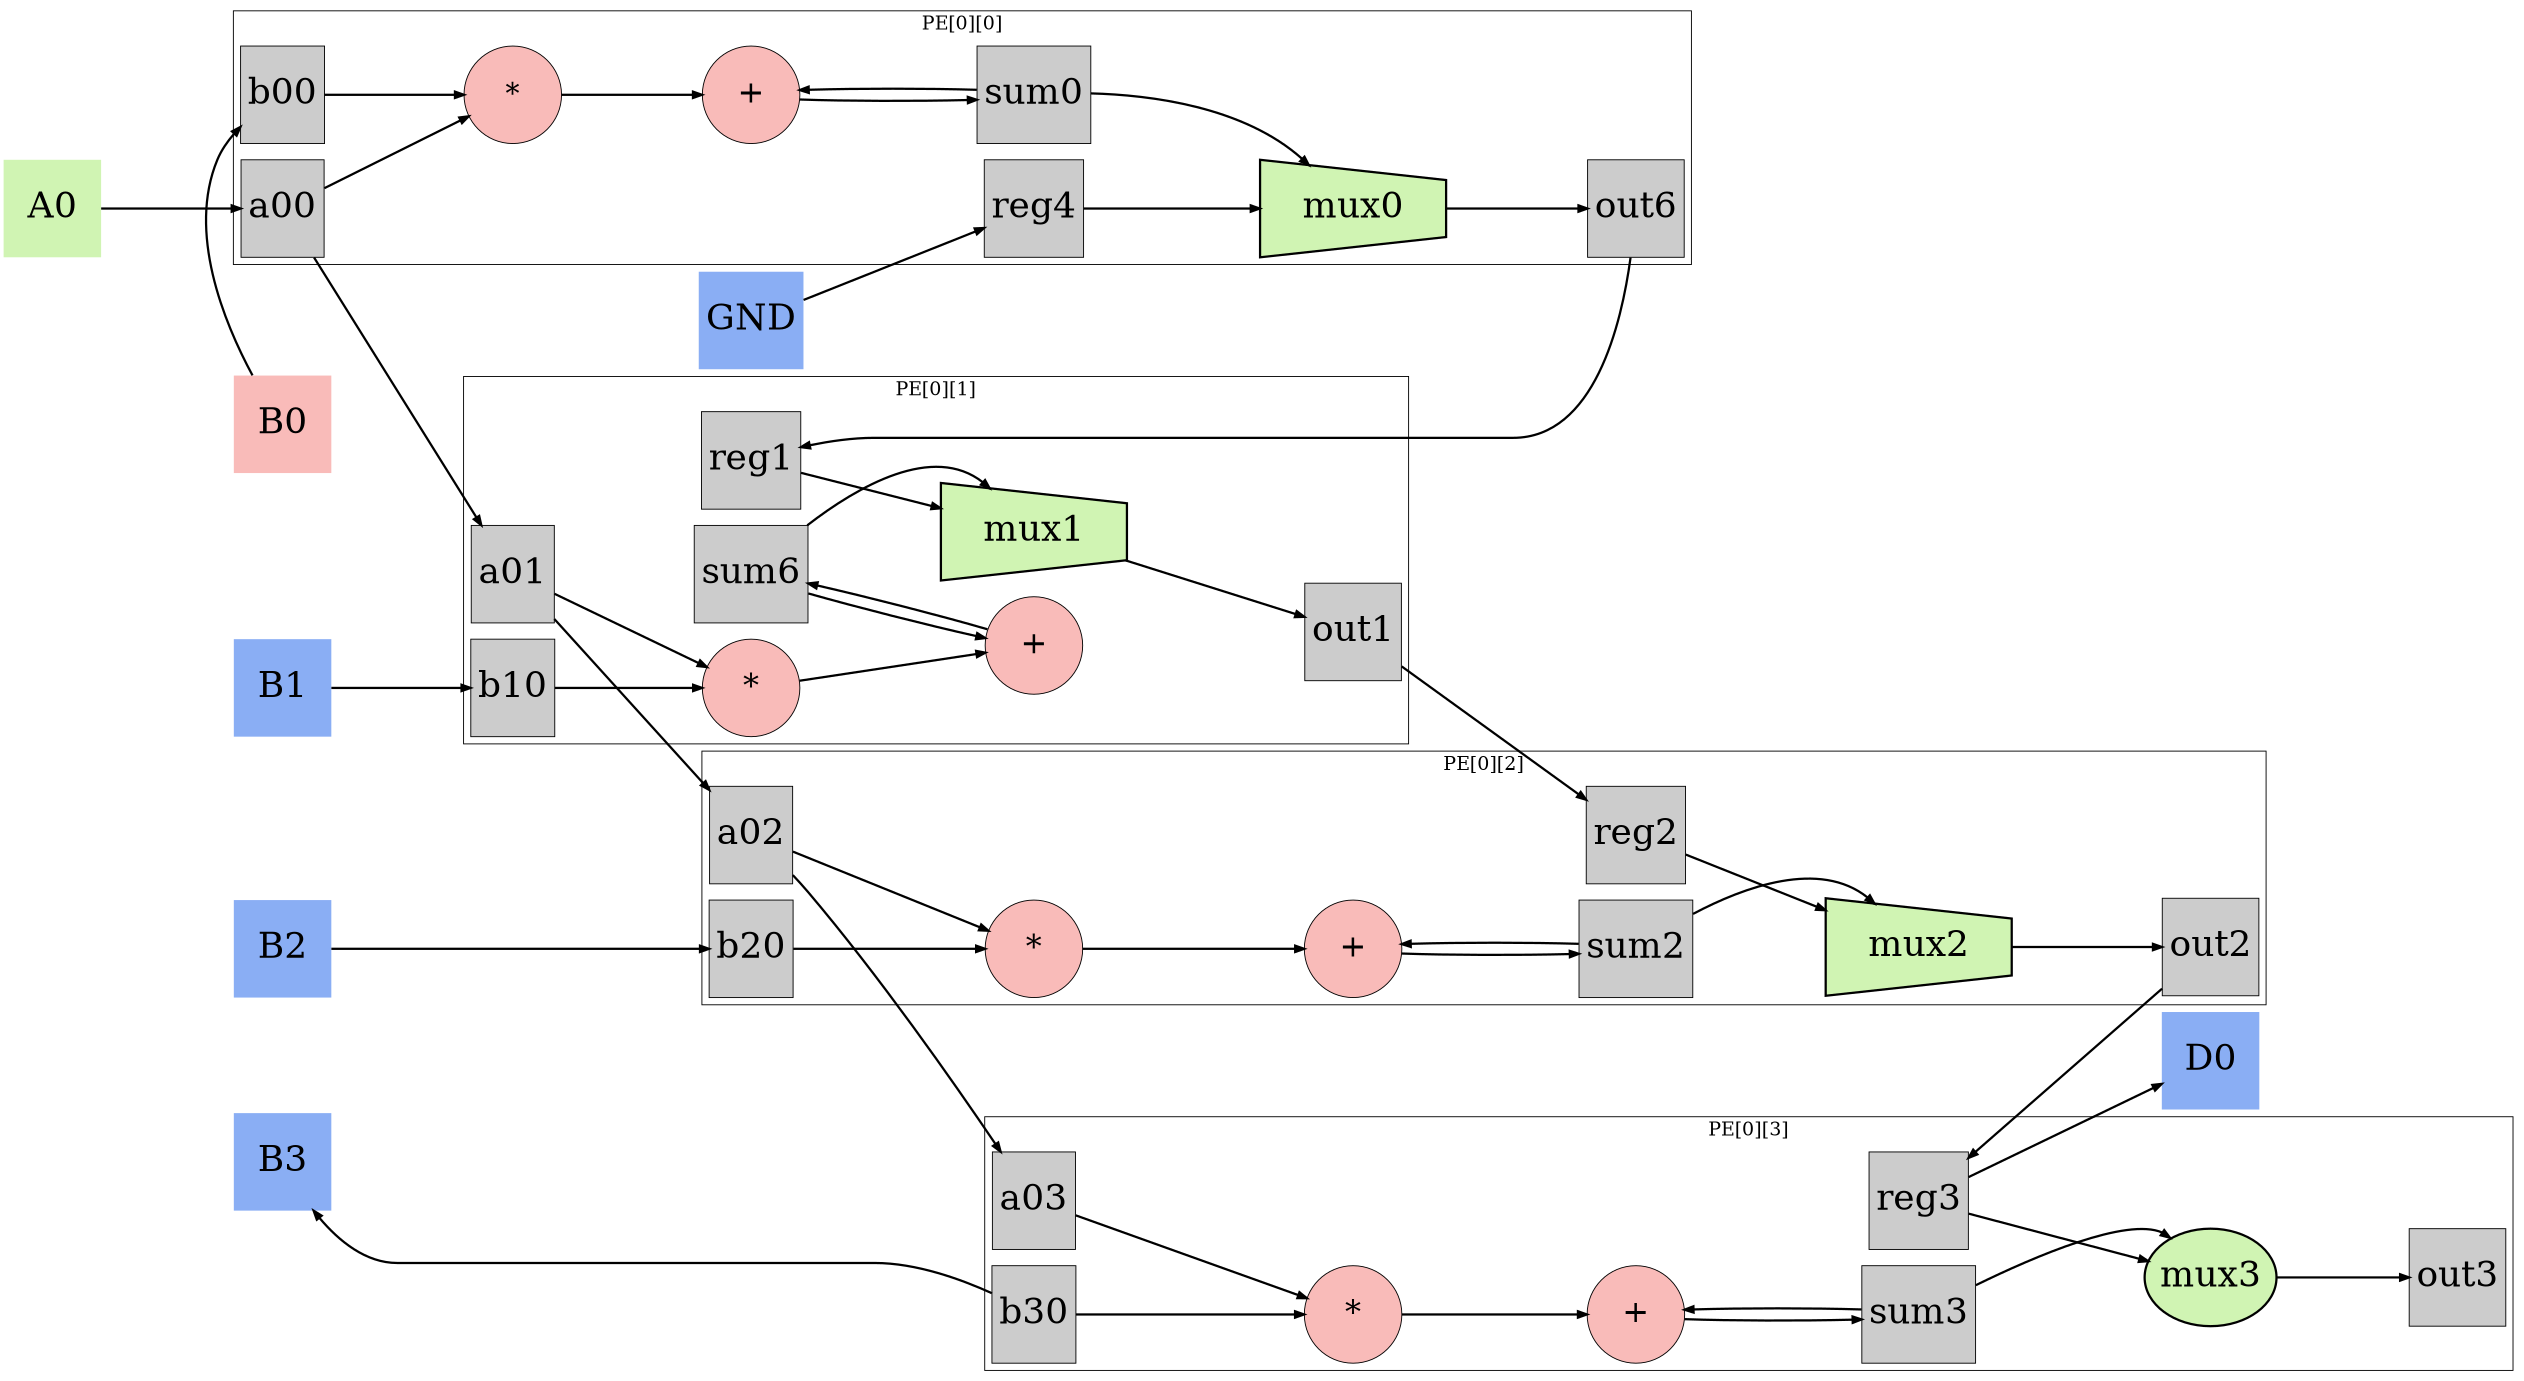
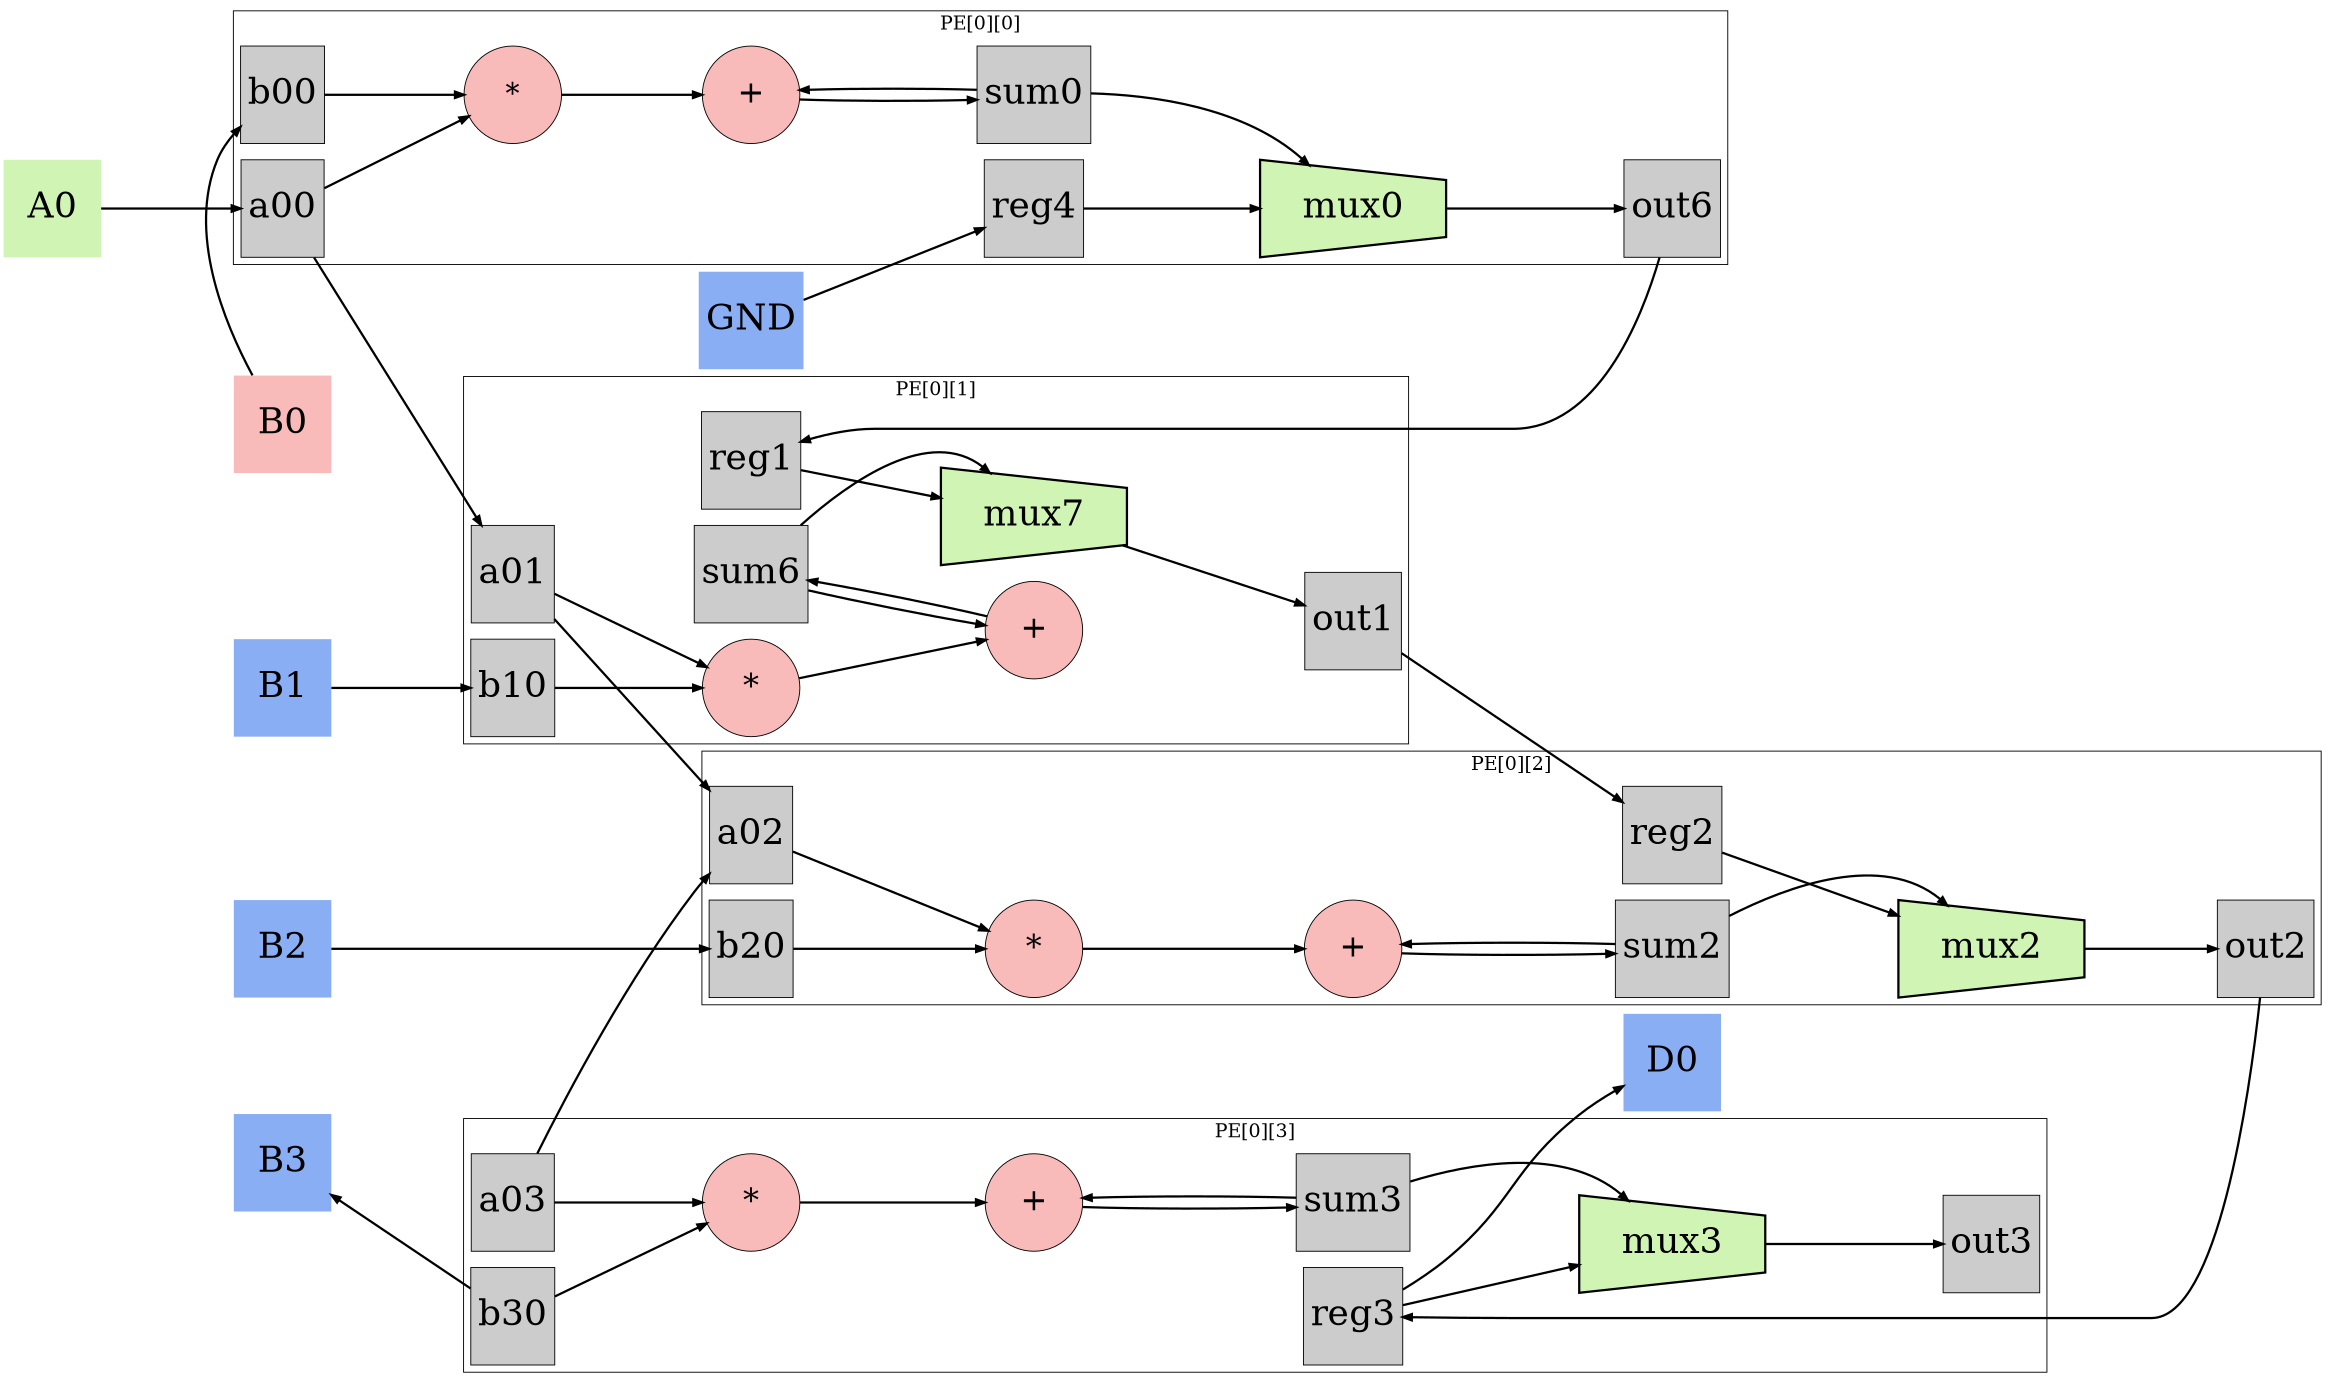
node "mux1": label "mux1" -> "mux7"
edge "a02" -> "a03": reversed
node "mux3": shape ellipse -> trapezium
